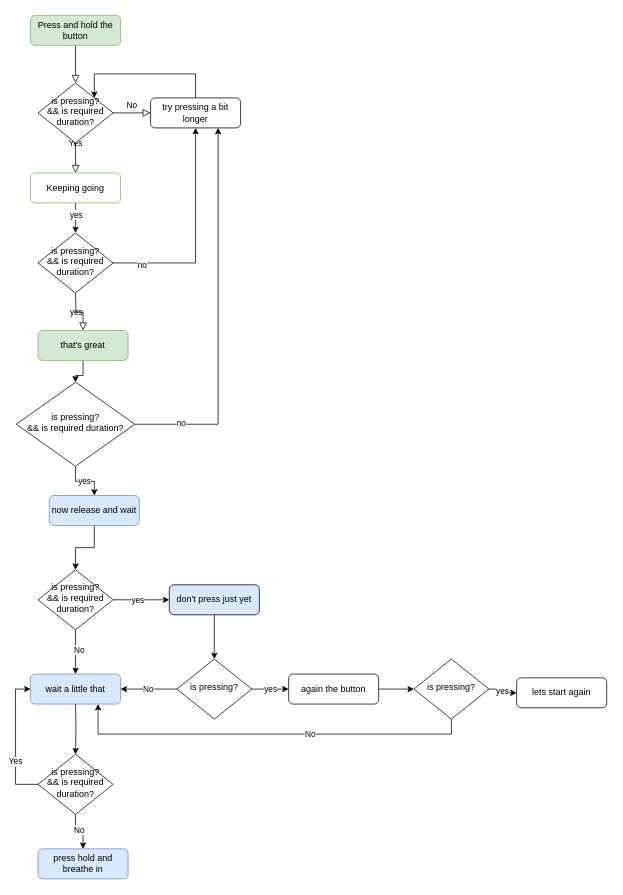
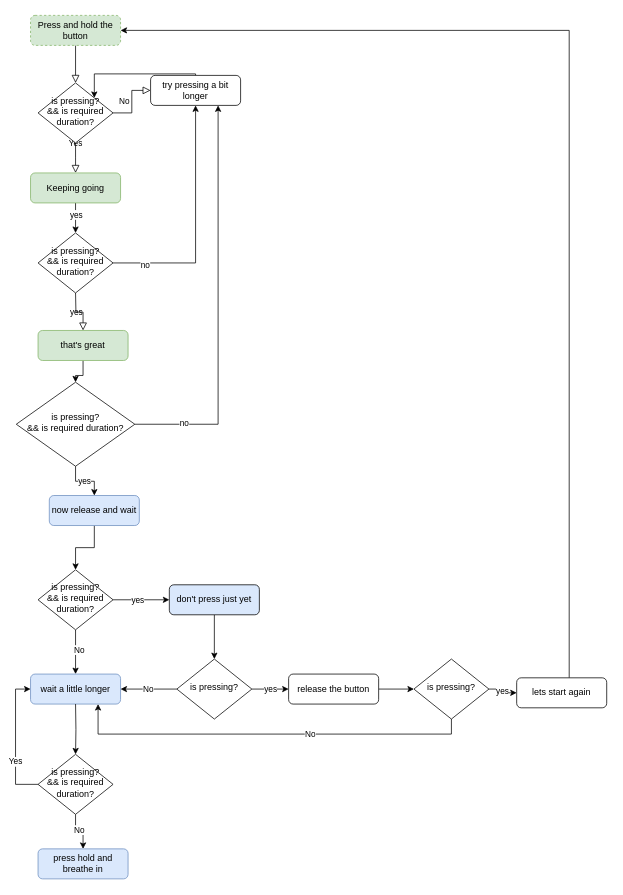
node "Press and hold the button": style solid -> dashed
node "try pressing a bit longer": moved (195, 113) -> (195, 90)
edge "lets start again" -> "Press and hold the button": added
node "Keeping going": fillcolor #ffffff -> #d5e8d4
node "wait a little that": label "wait a little that" -> "wait a little longer"
node "again the button": label "again the button" -> "release the button"
